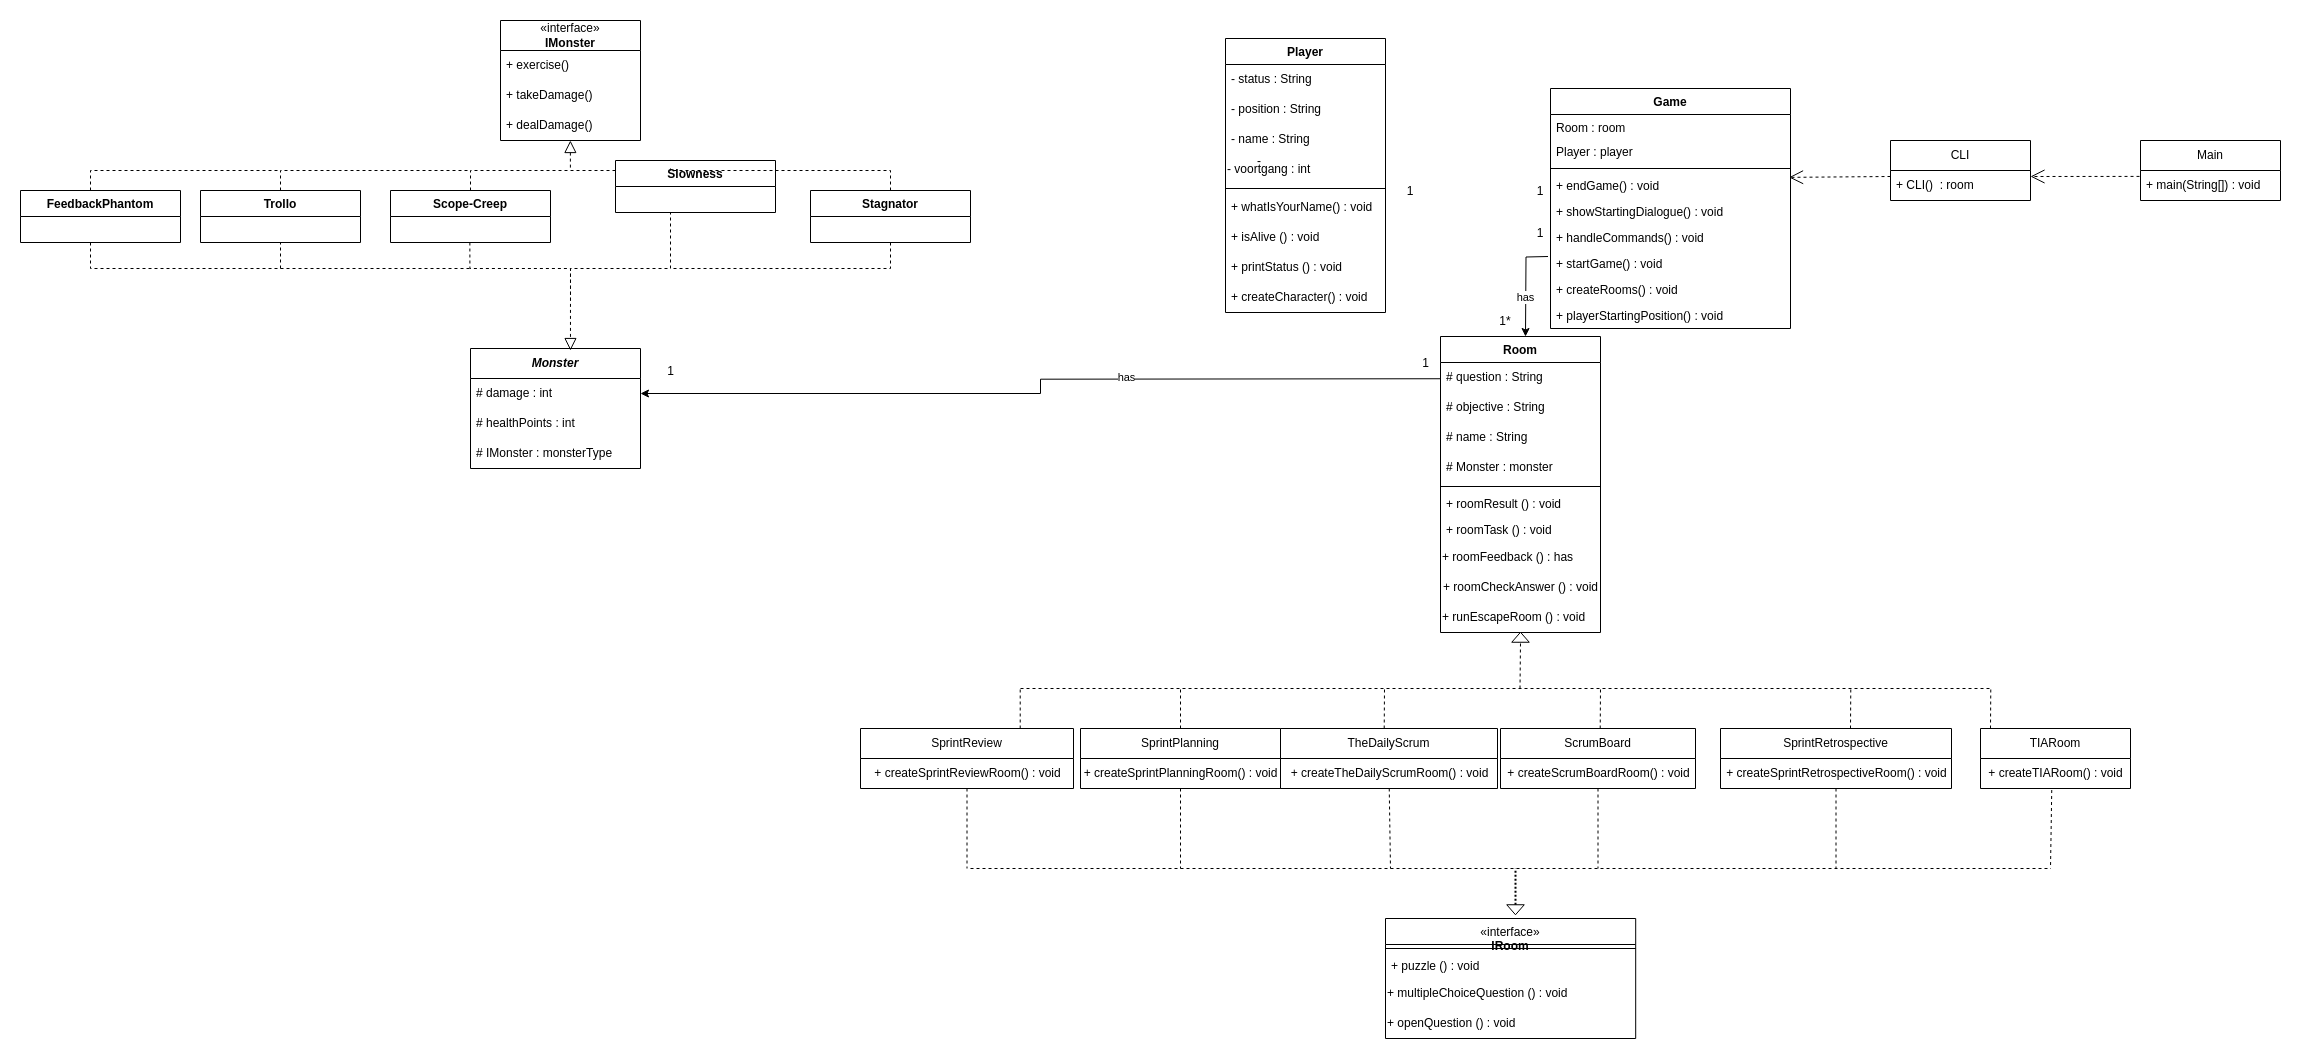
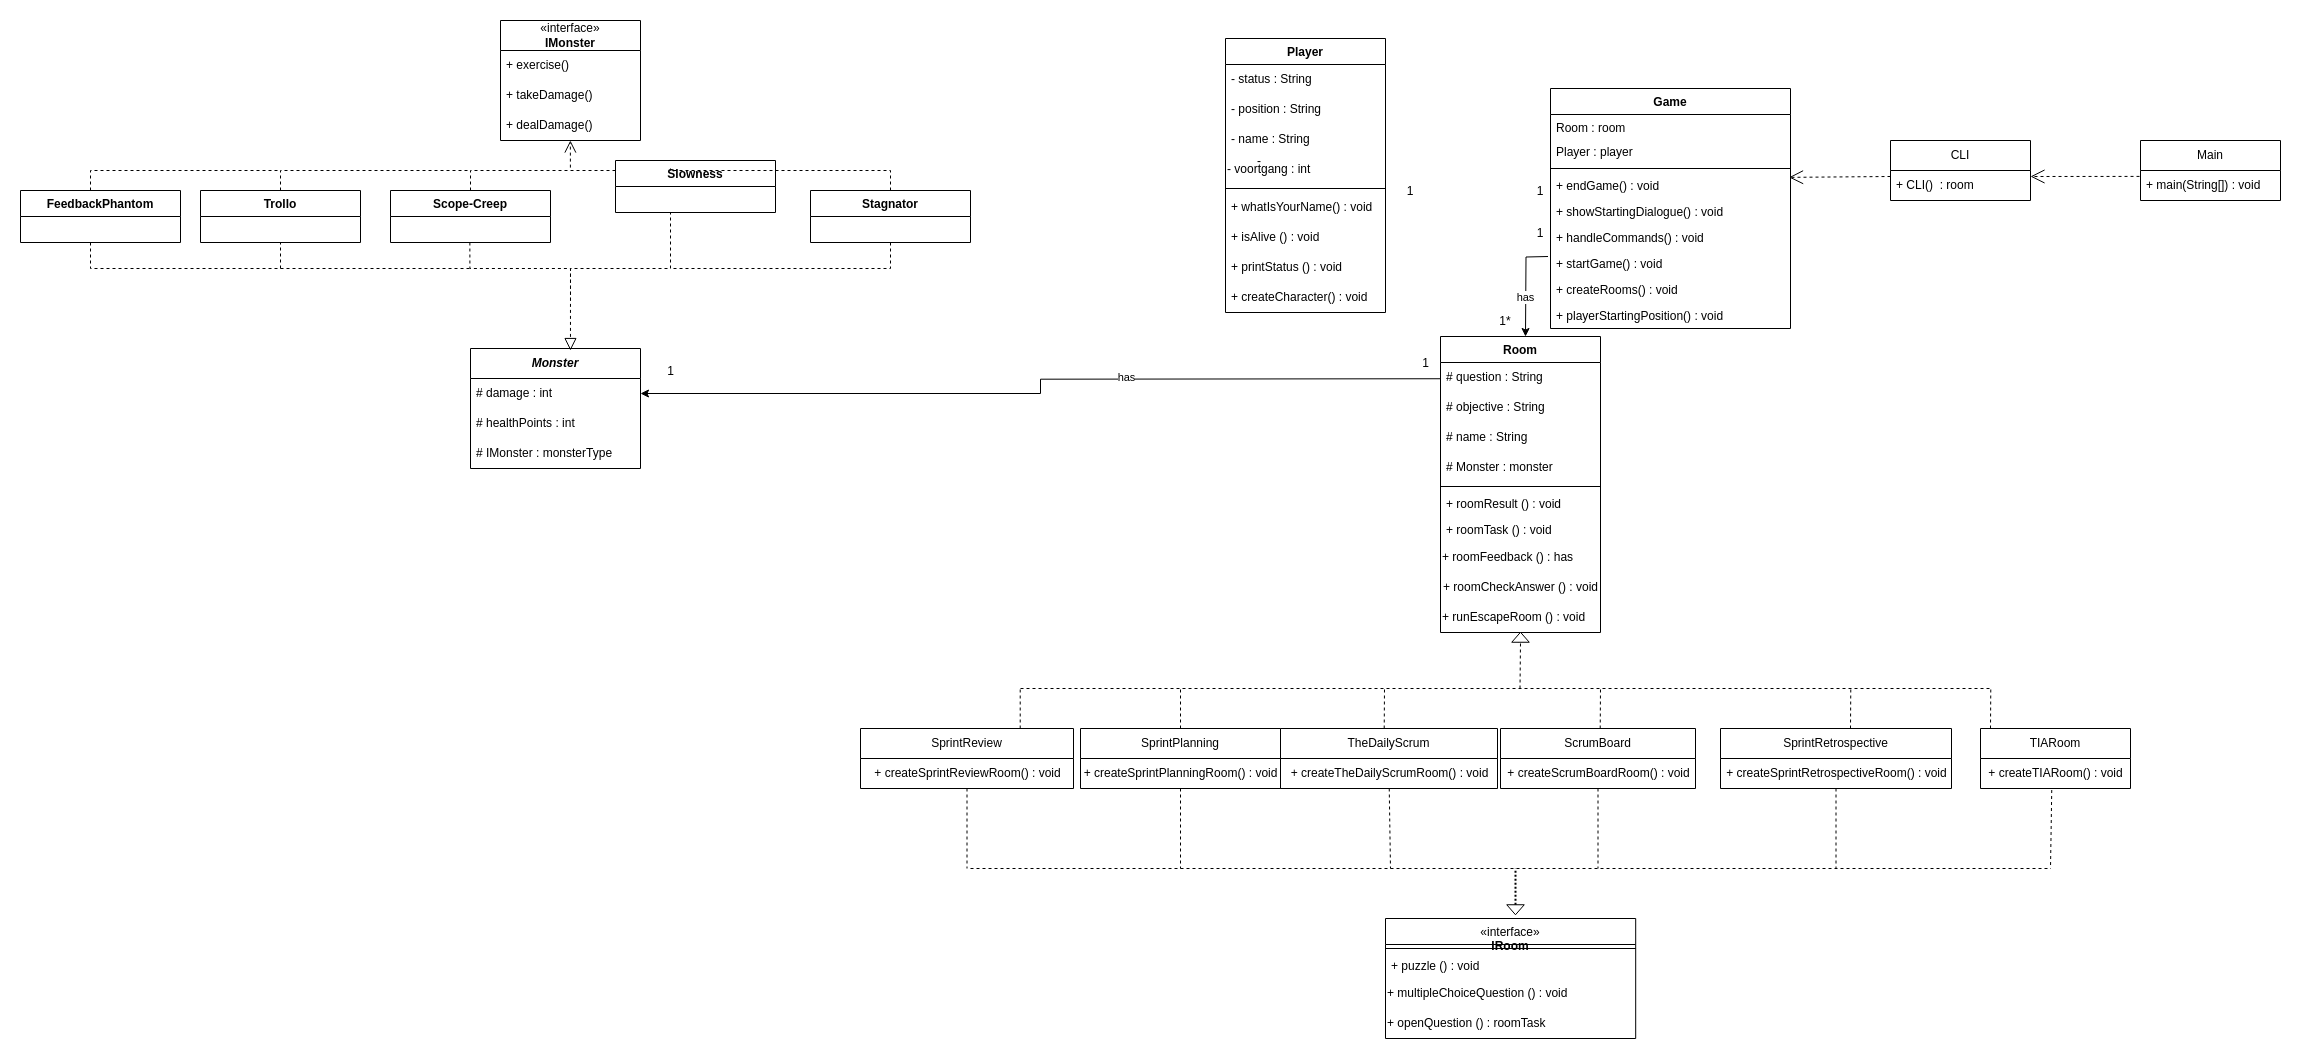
edge "Slowness" -> "+ dealDamage()": arrowhead block -> open
node "+ openQuestion () : void": label "+ openQuestion () : void" -> "+ openQuestion () : roomTask"
